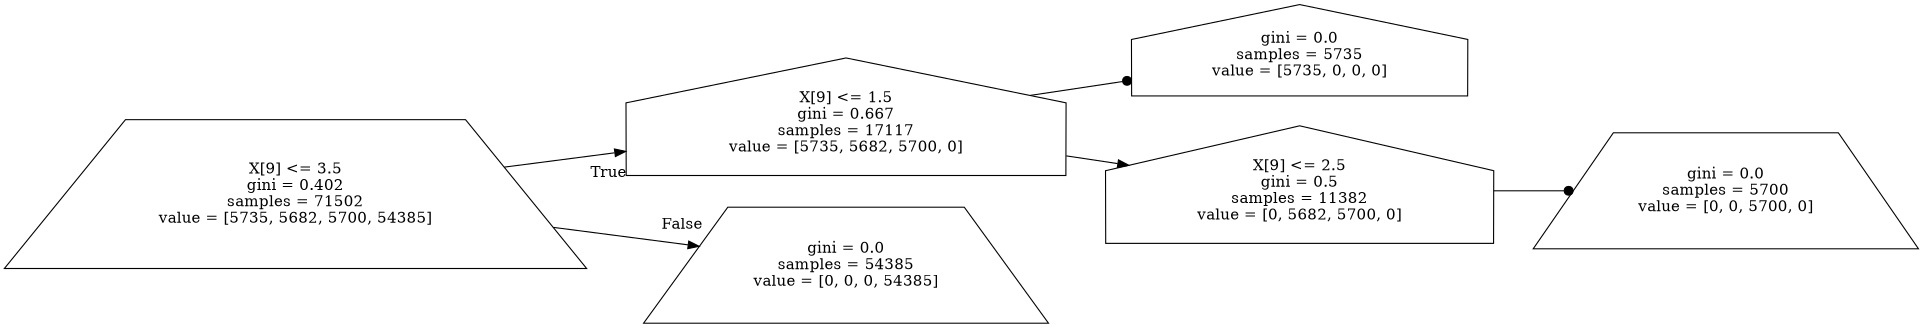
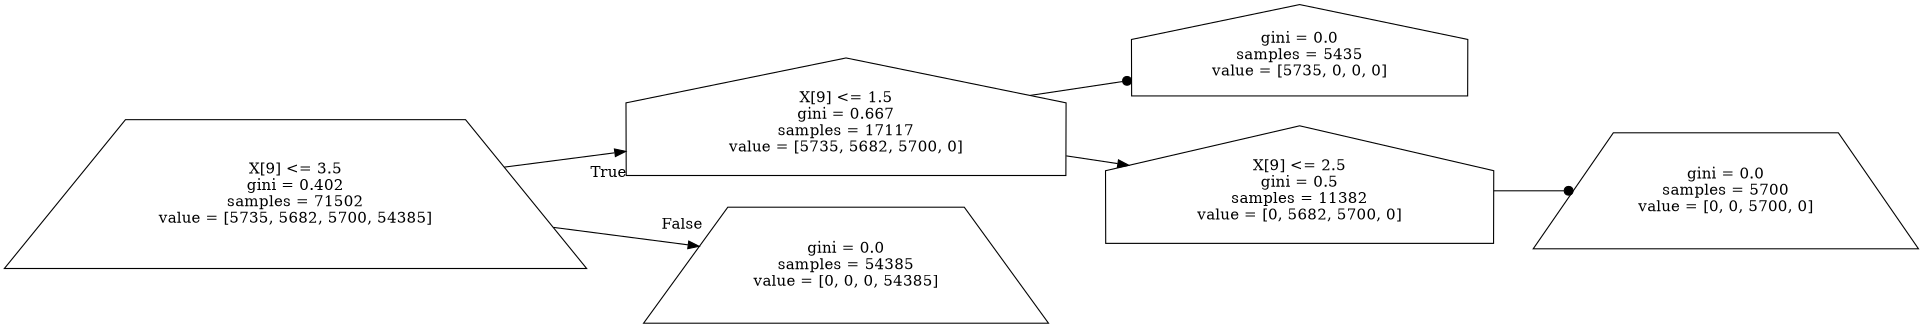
node "gini = 0.0 samples = 5735 value = [5735, 0, 0, 0]": label "gini = 0.0 samples = 5735 value = [5735, 0, 0, 0]" -> "gini = 0.0 samples = 5435 value = [5735, 0, 0, 0]"
